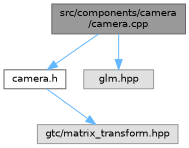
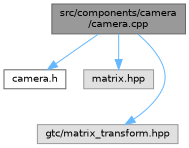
node "glm.hpp": label "glm.hpp" -> "matrix.hpp"
edge "camera.h" -> "gtc/matrix_transform.hpp": now "src/components/camera /camera.cpp" -> "gtc/matrix_transform.hpp"
